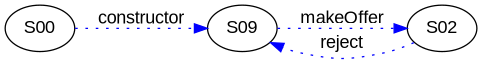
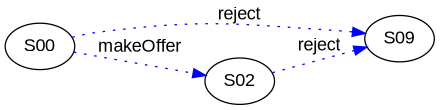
edge "S00" -> "S09": label "constructor" -> "reject"
edge "S09" -> "S02": now "S00" -> "S02"
